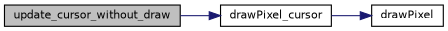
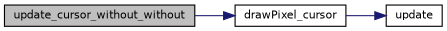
node "update_cursor_without_draw": label "update_cursor_without_draw" -> "update_cursor_without_without"
node "drawPixel": label "drawPixel" -> "update"
